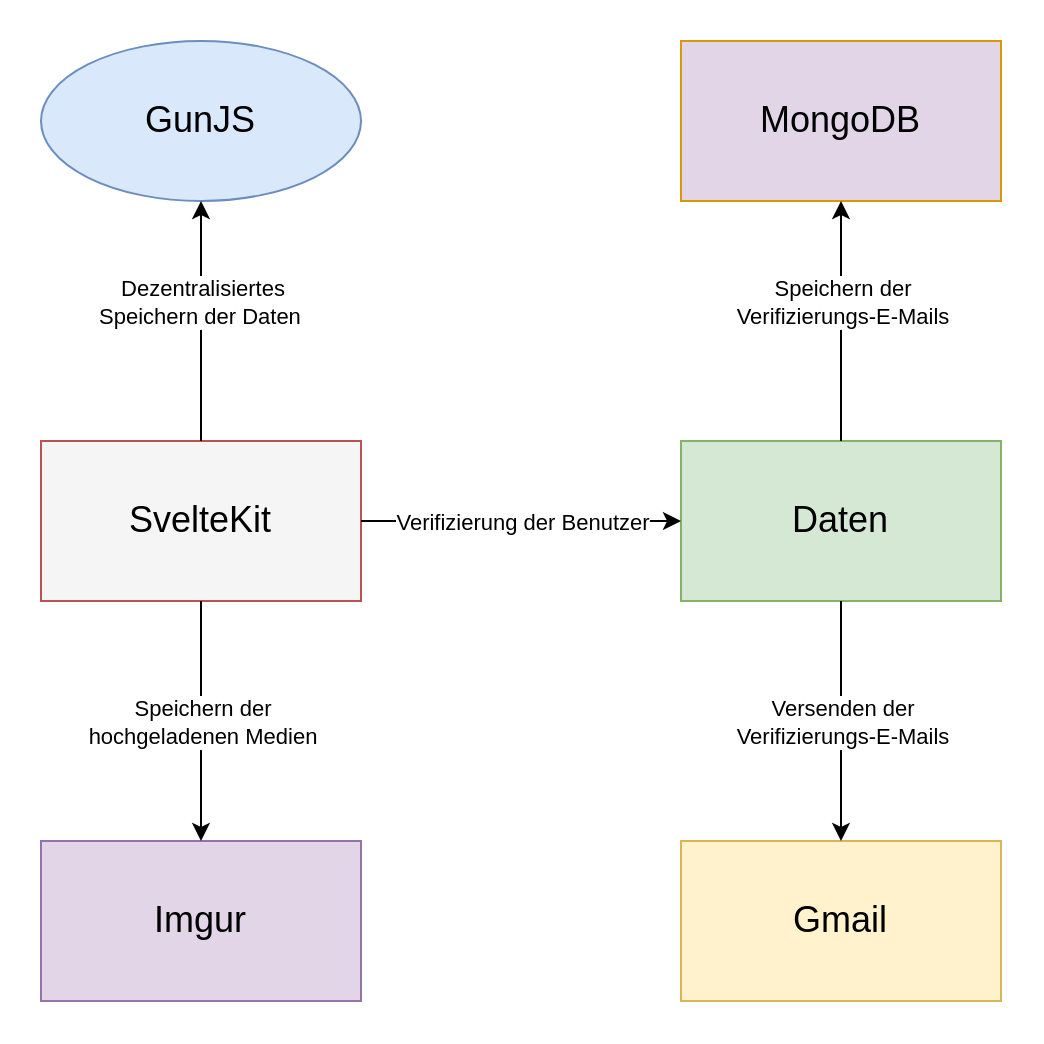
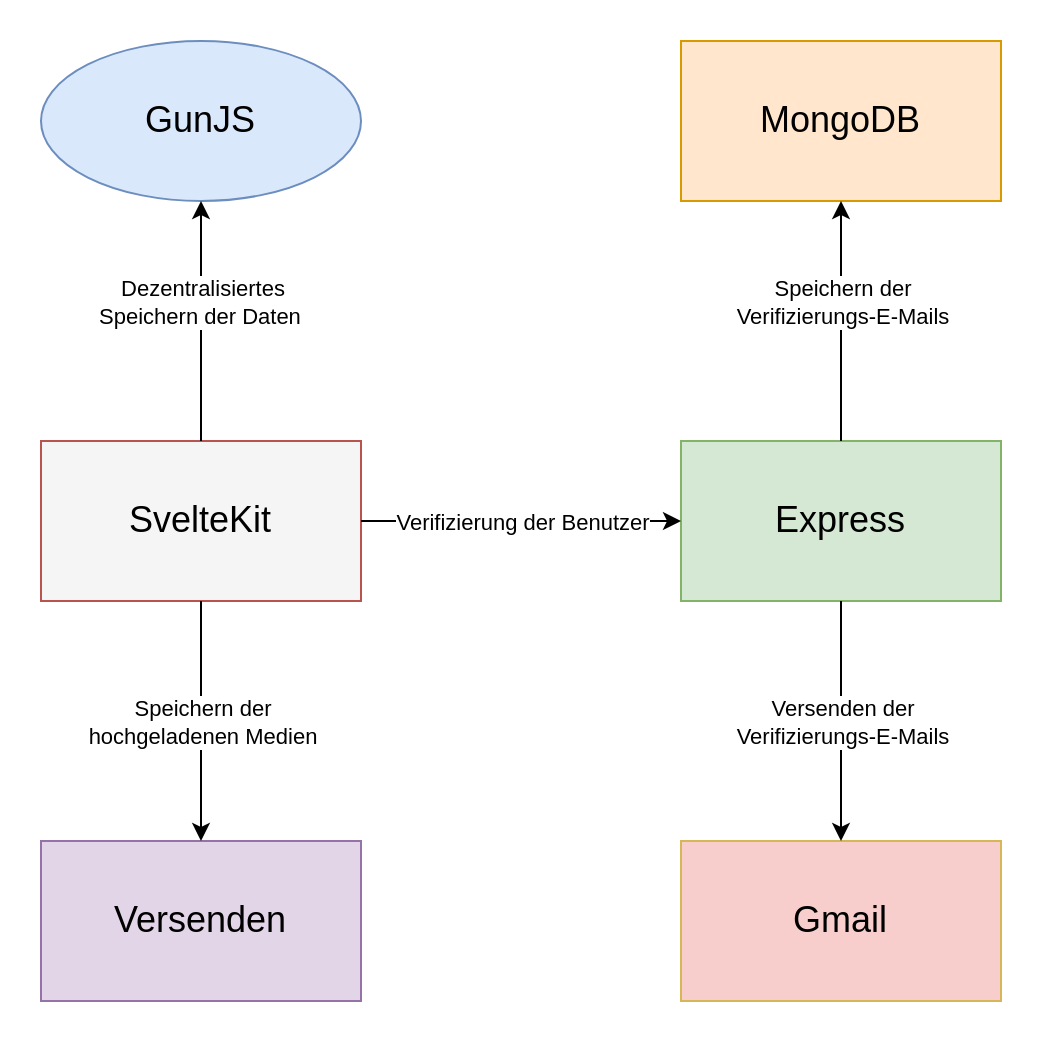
node "MongoDB": fillcolor #e1d5e7 -> #ffe6cc
node "Daten": label "Daten" -> "Express"
node "Imgur": label "Imgur" -> "Versenden"
node "Gmail": fillcolor #fff2cc -> #f8cecc
